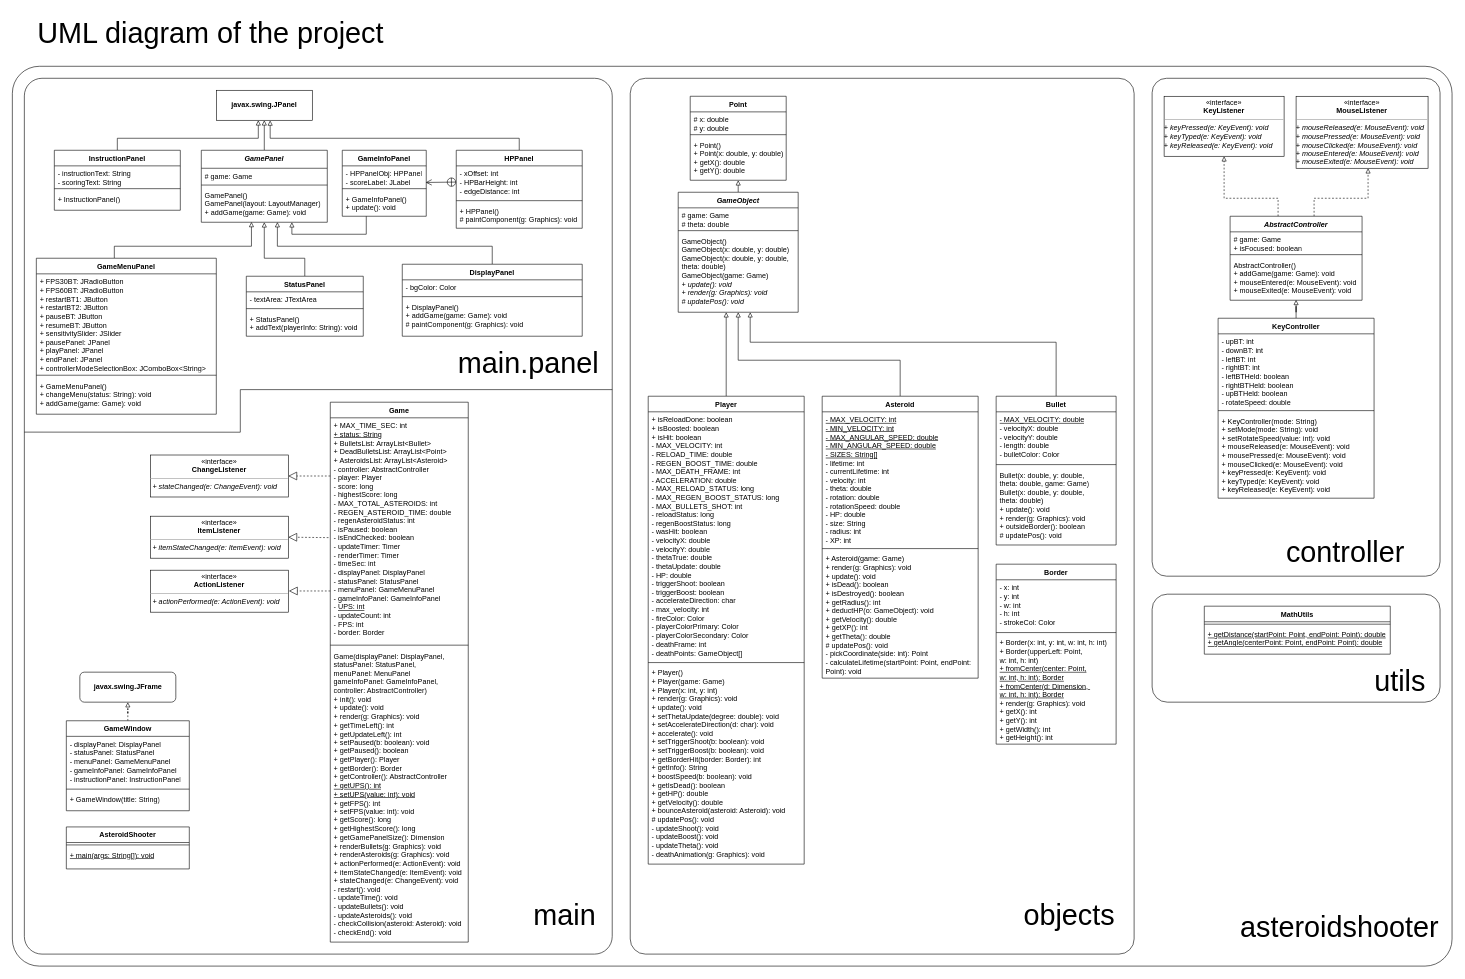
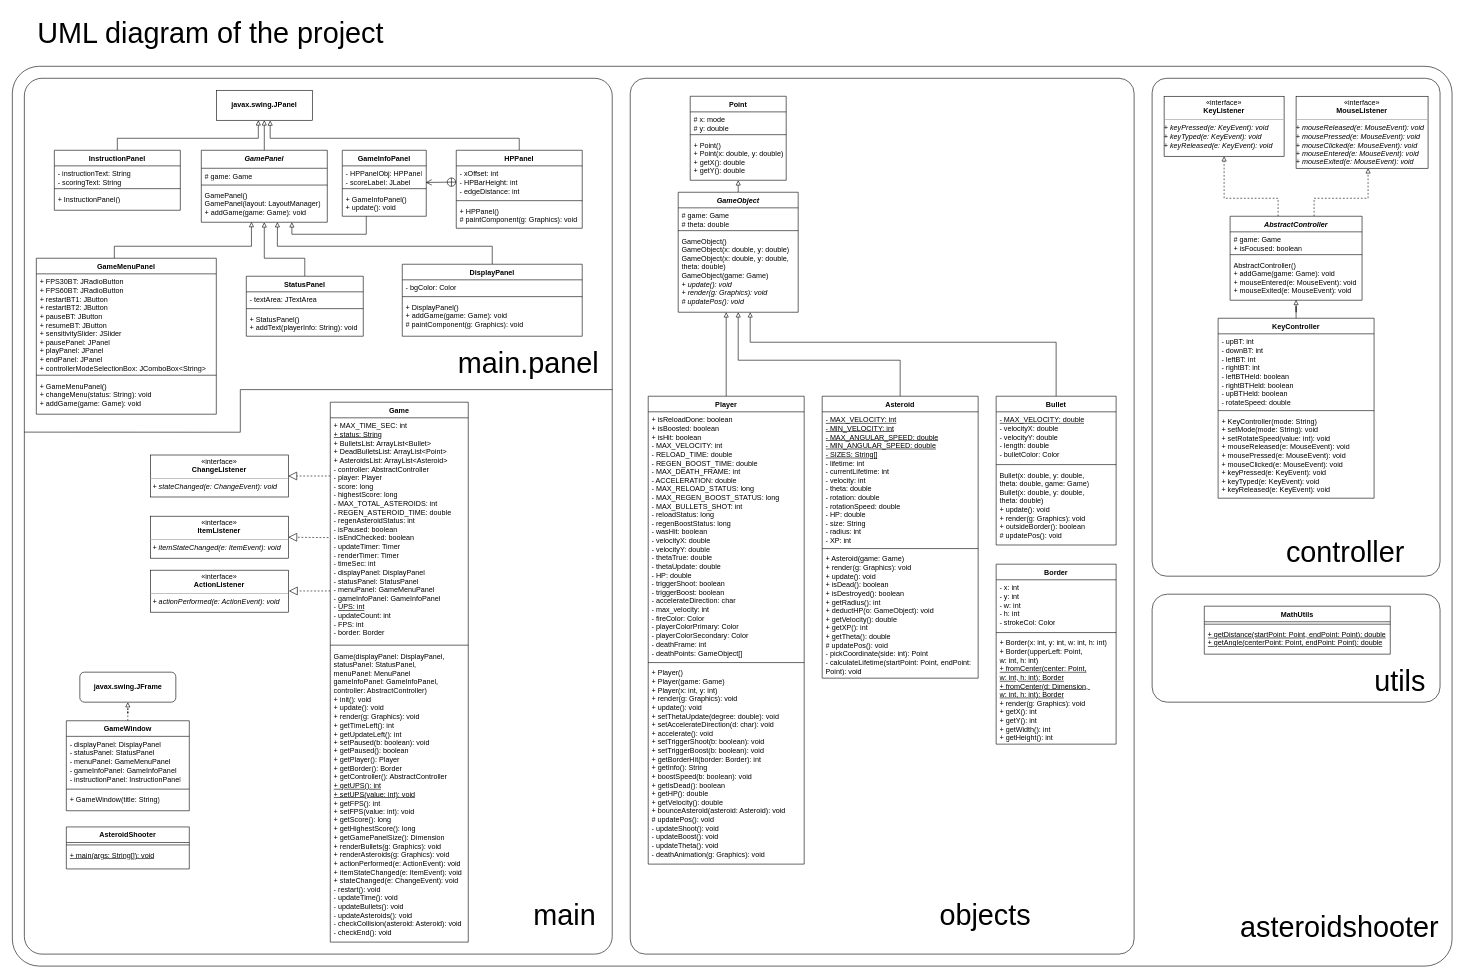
node "# x: double # y: double": label "# x: double # y: double" -> "# x: mode # y: double"
node "objects": moved (1062, 915) -> (978, 915)
